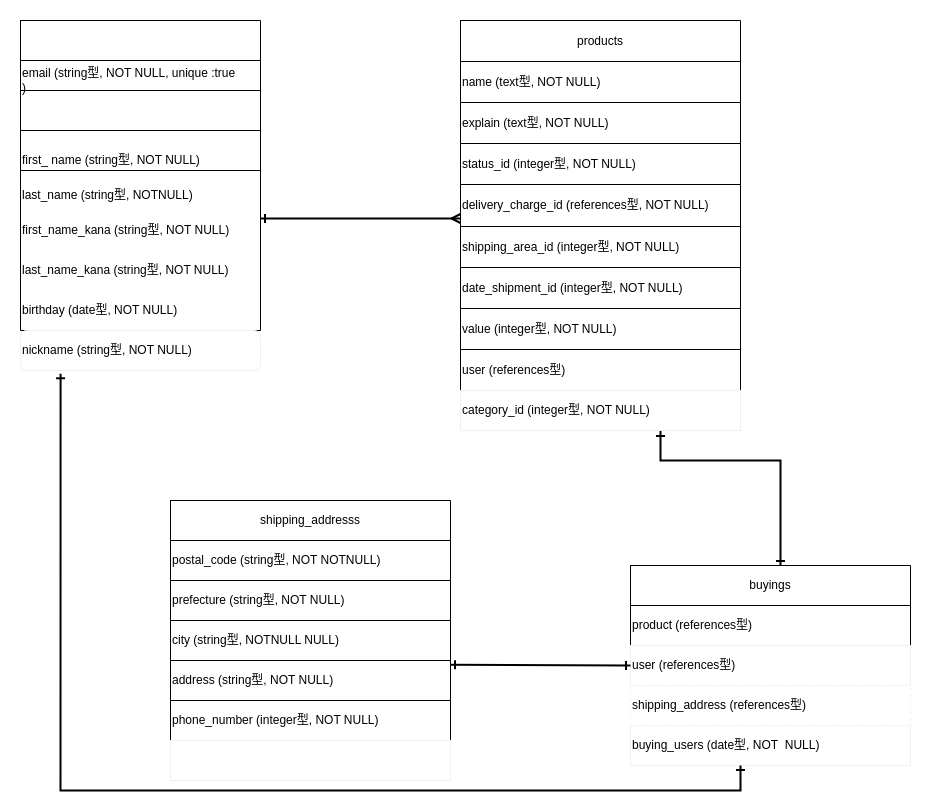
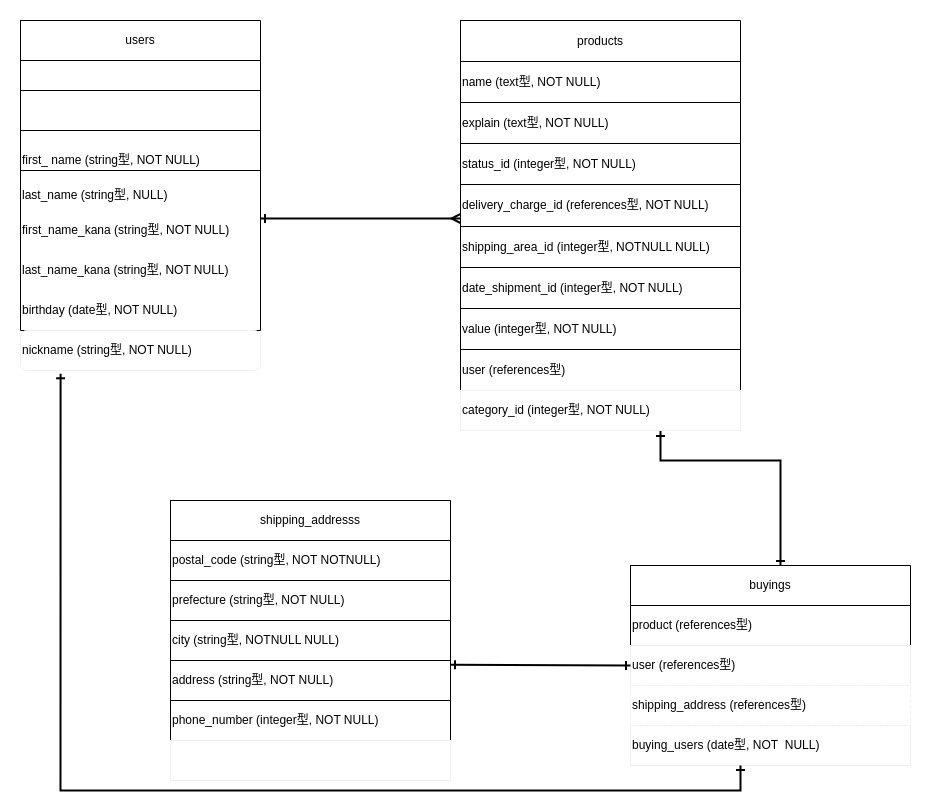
node "users": added
node "email (string型, NOT NULL, unique :true )": removed
node "last_name (string型, NOTNULL)": label "last_name (string型, NOTNULL)" -> "last_name (string型, NULL)"
node "shipping_area_id (integer型, NOT NULL)": label "shipping_area_id (integer型, NOT NULL)" -> "shipping_area_id (integer型, NOTNULL NULL)"
